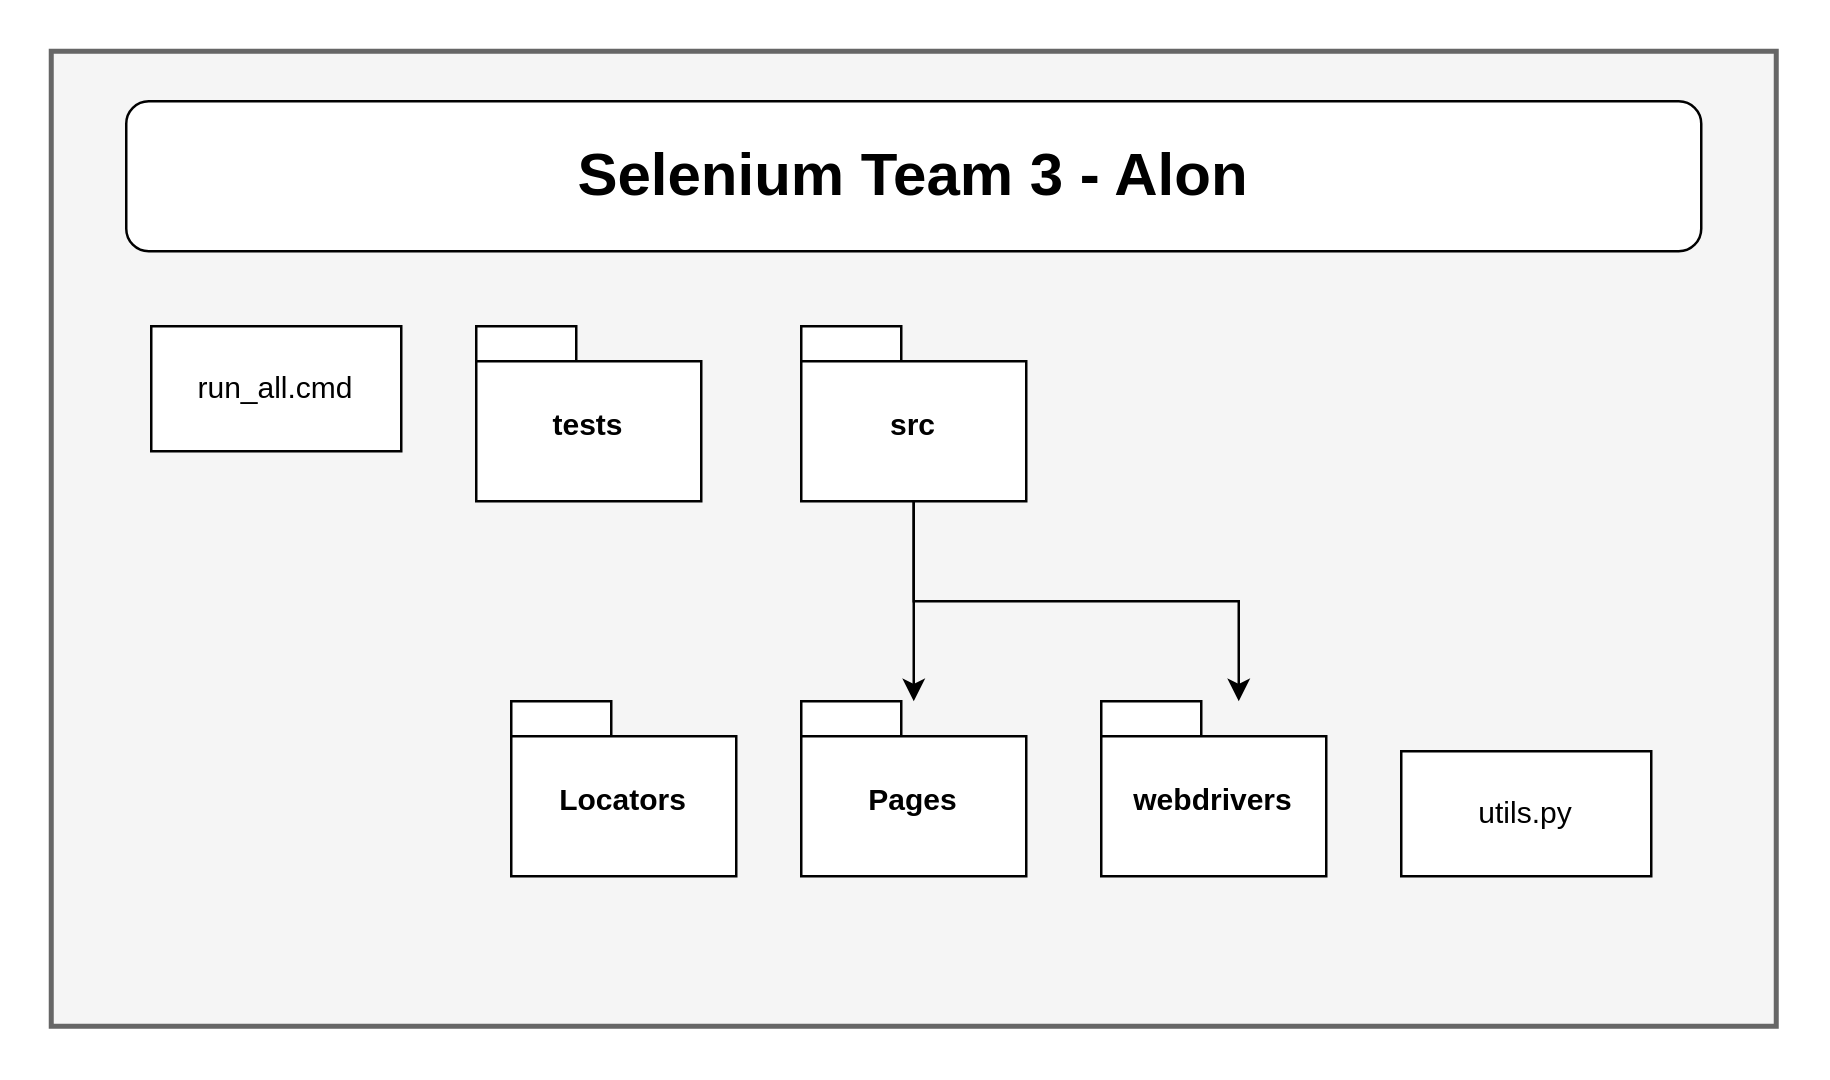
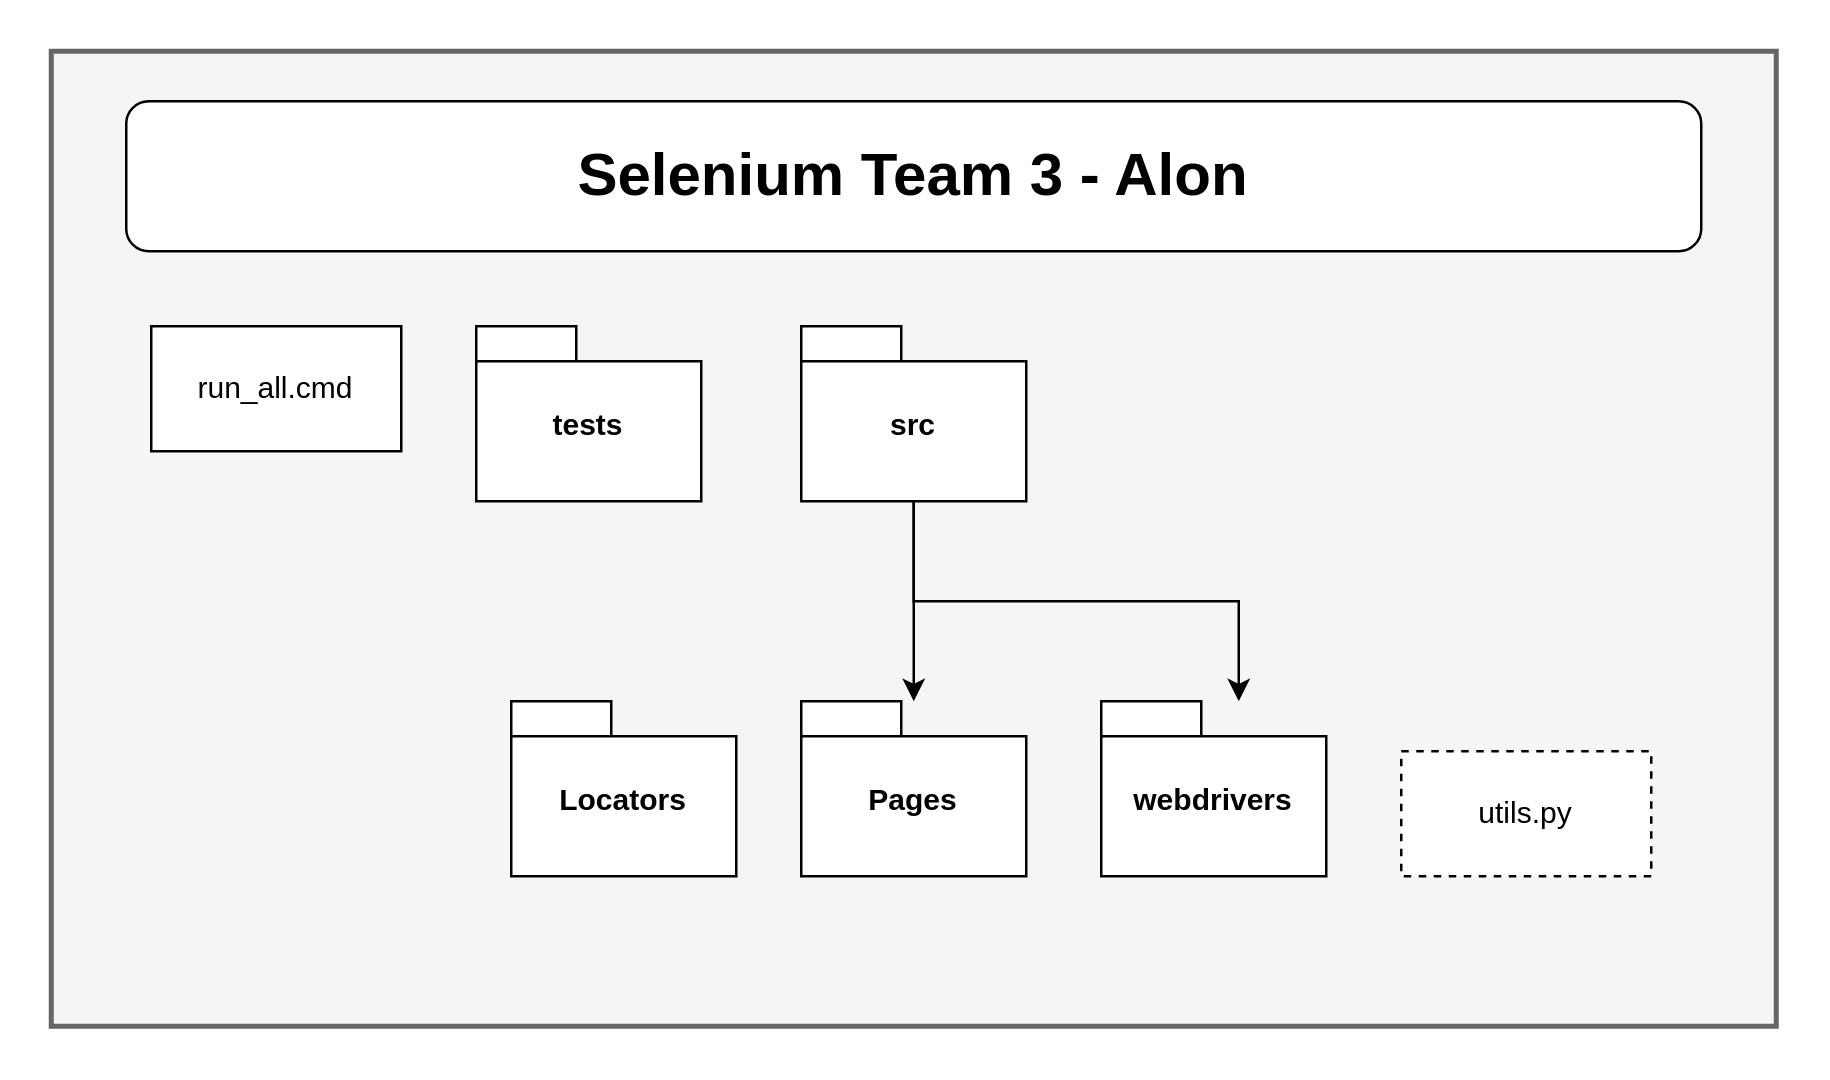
node "utils.py": style solid -> dashed
